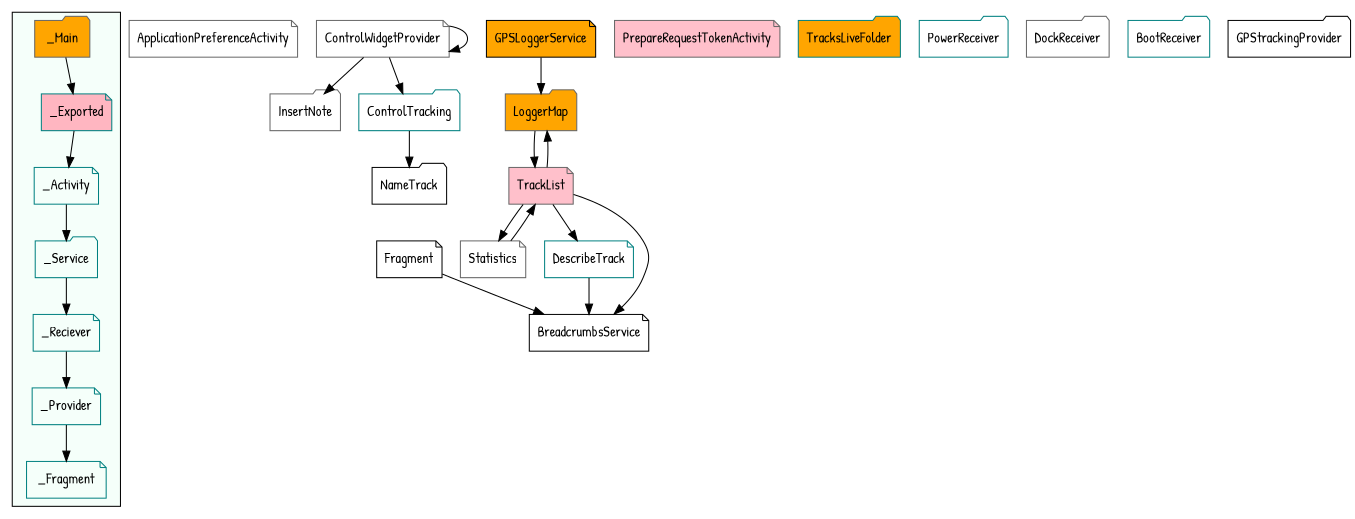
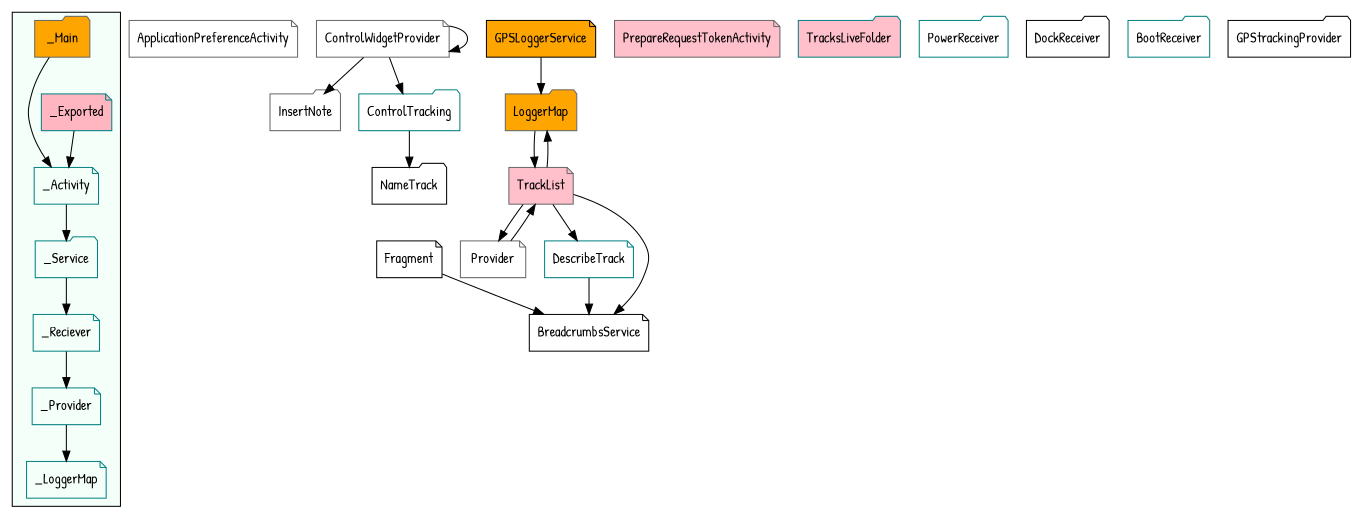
node "TracksLiveFolder": fillcolor orange -> pink
node "DockReceiver": color gray40 -> black
edge "_Main" -> "_Exported": now "_Main" -> "_Activity"
node "Statistics": label "Statistics" -> "Provider"
node "_Fragment": label "_Fragment" -> "_LoggerMap"
